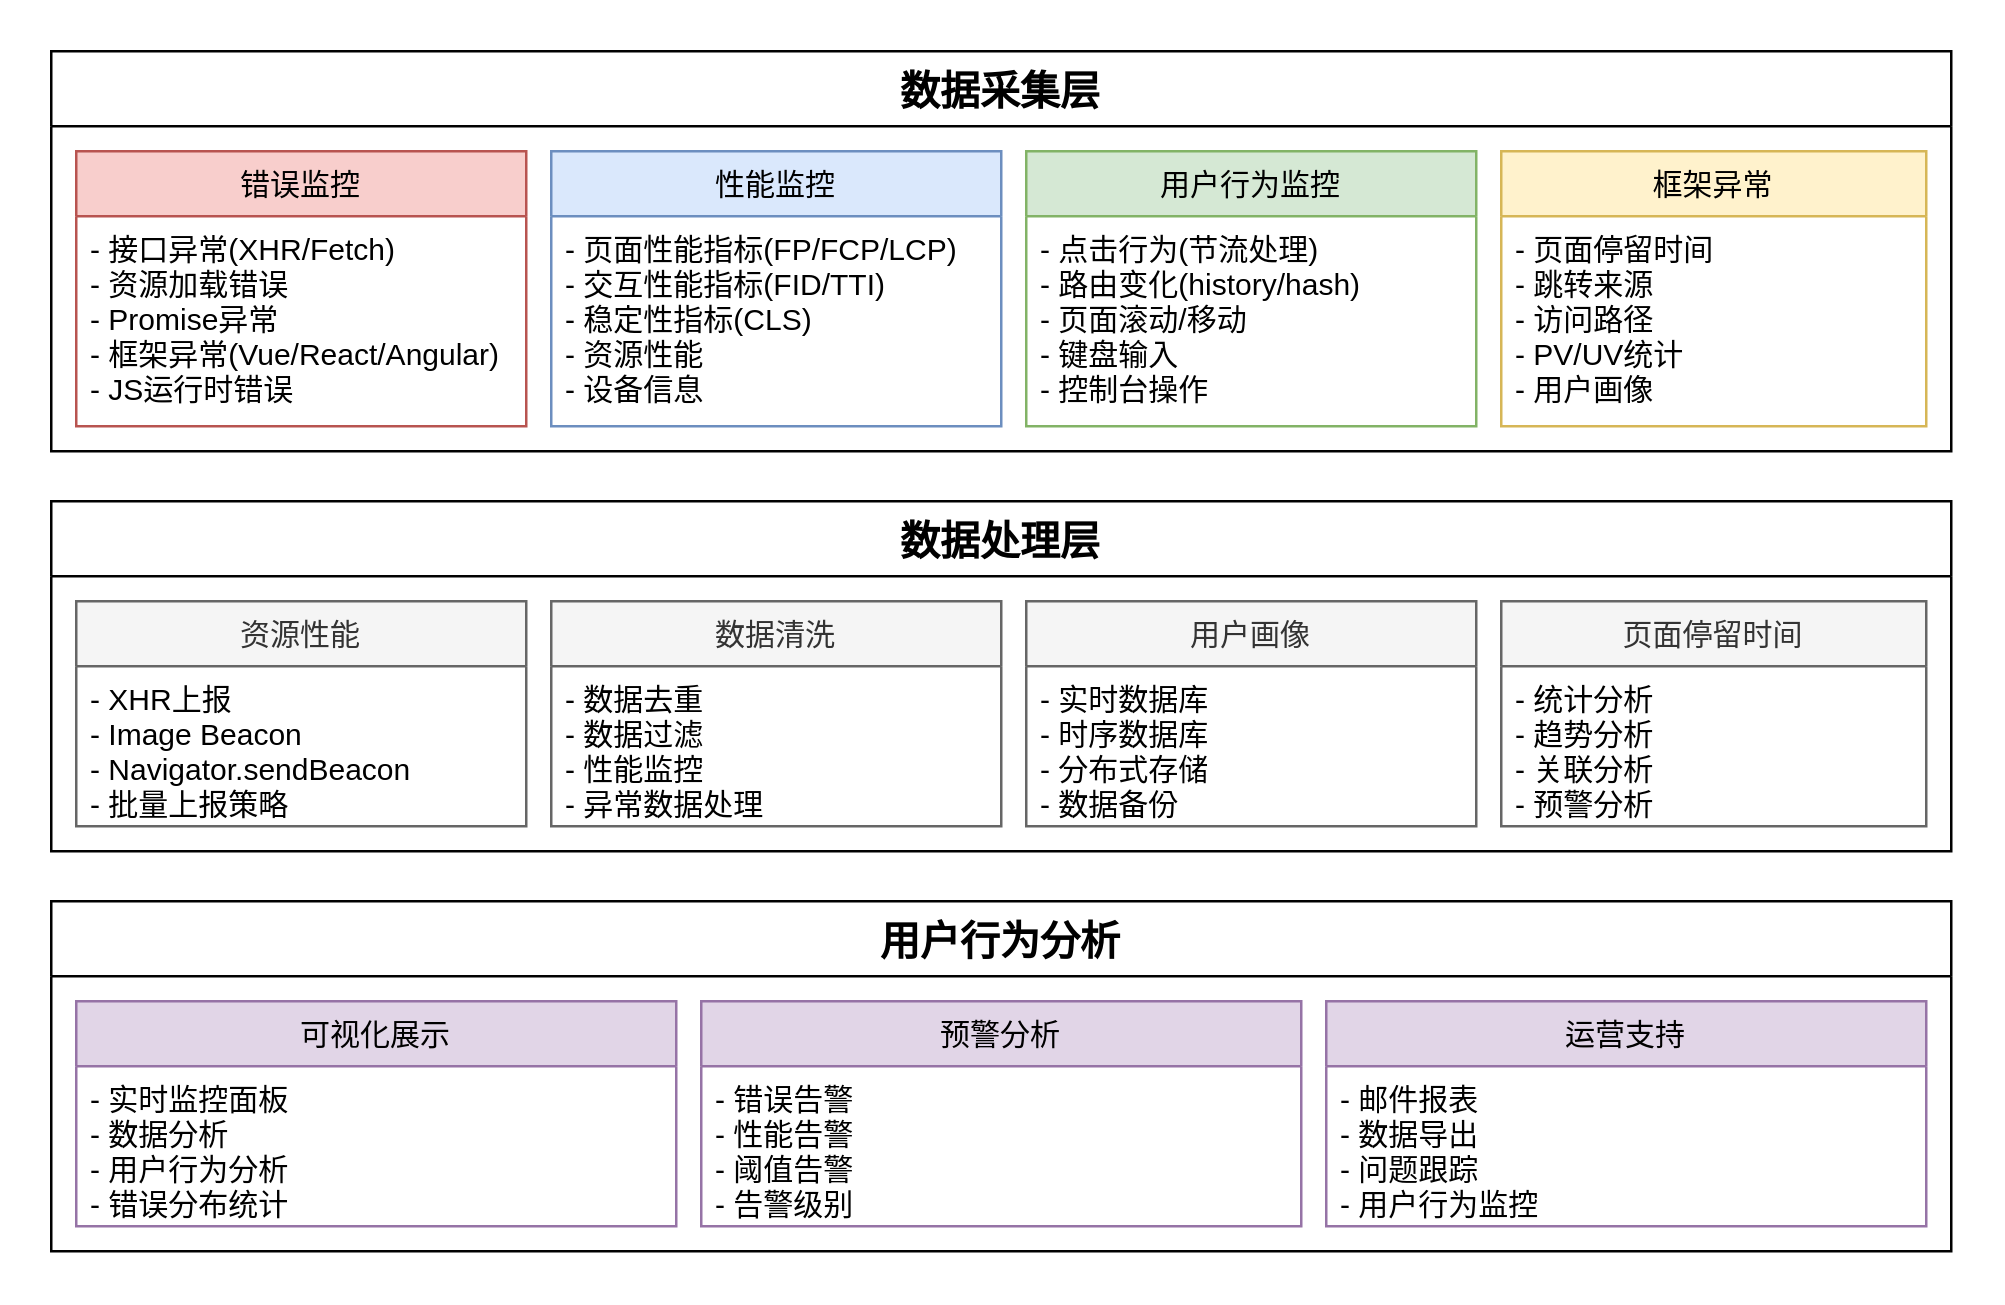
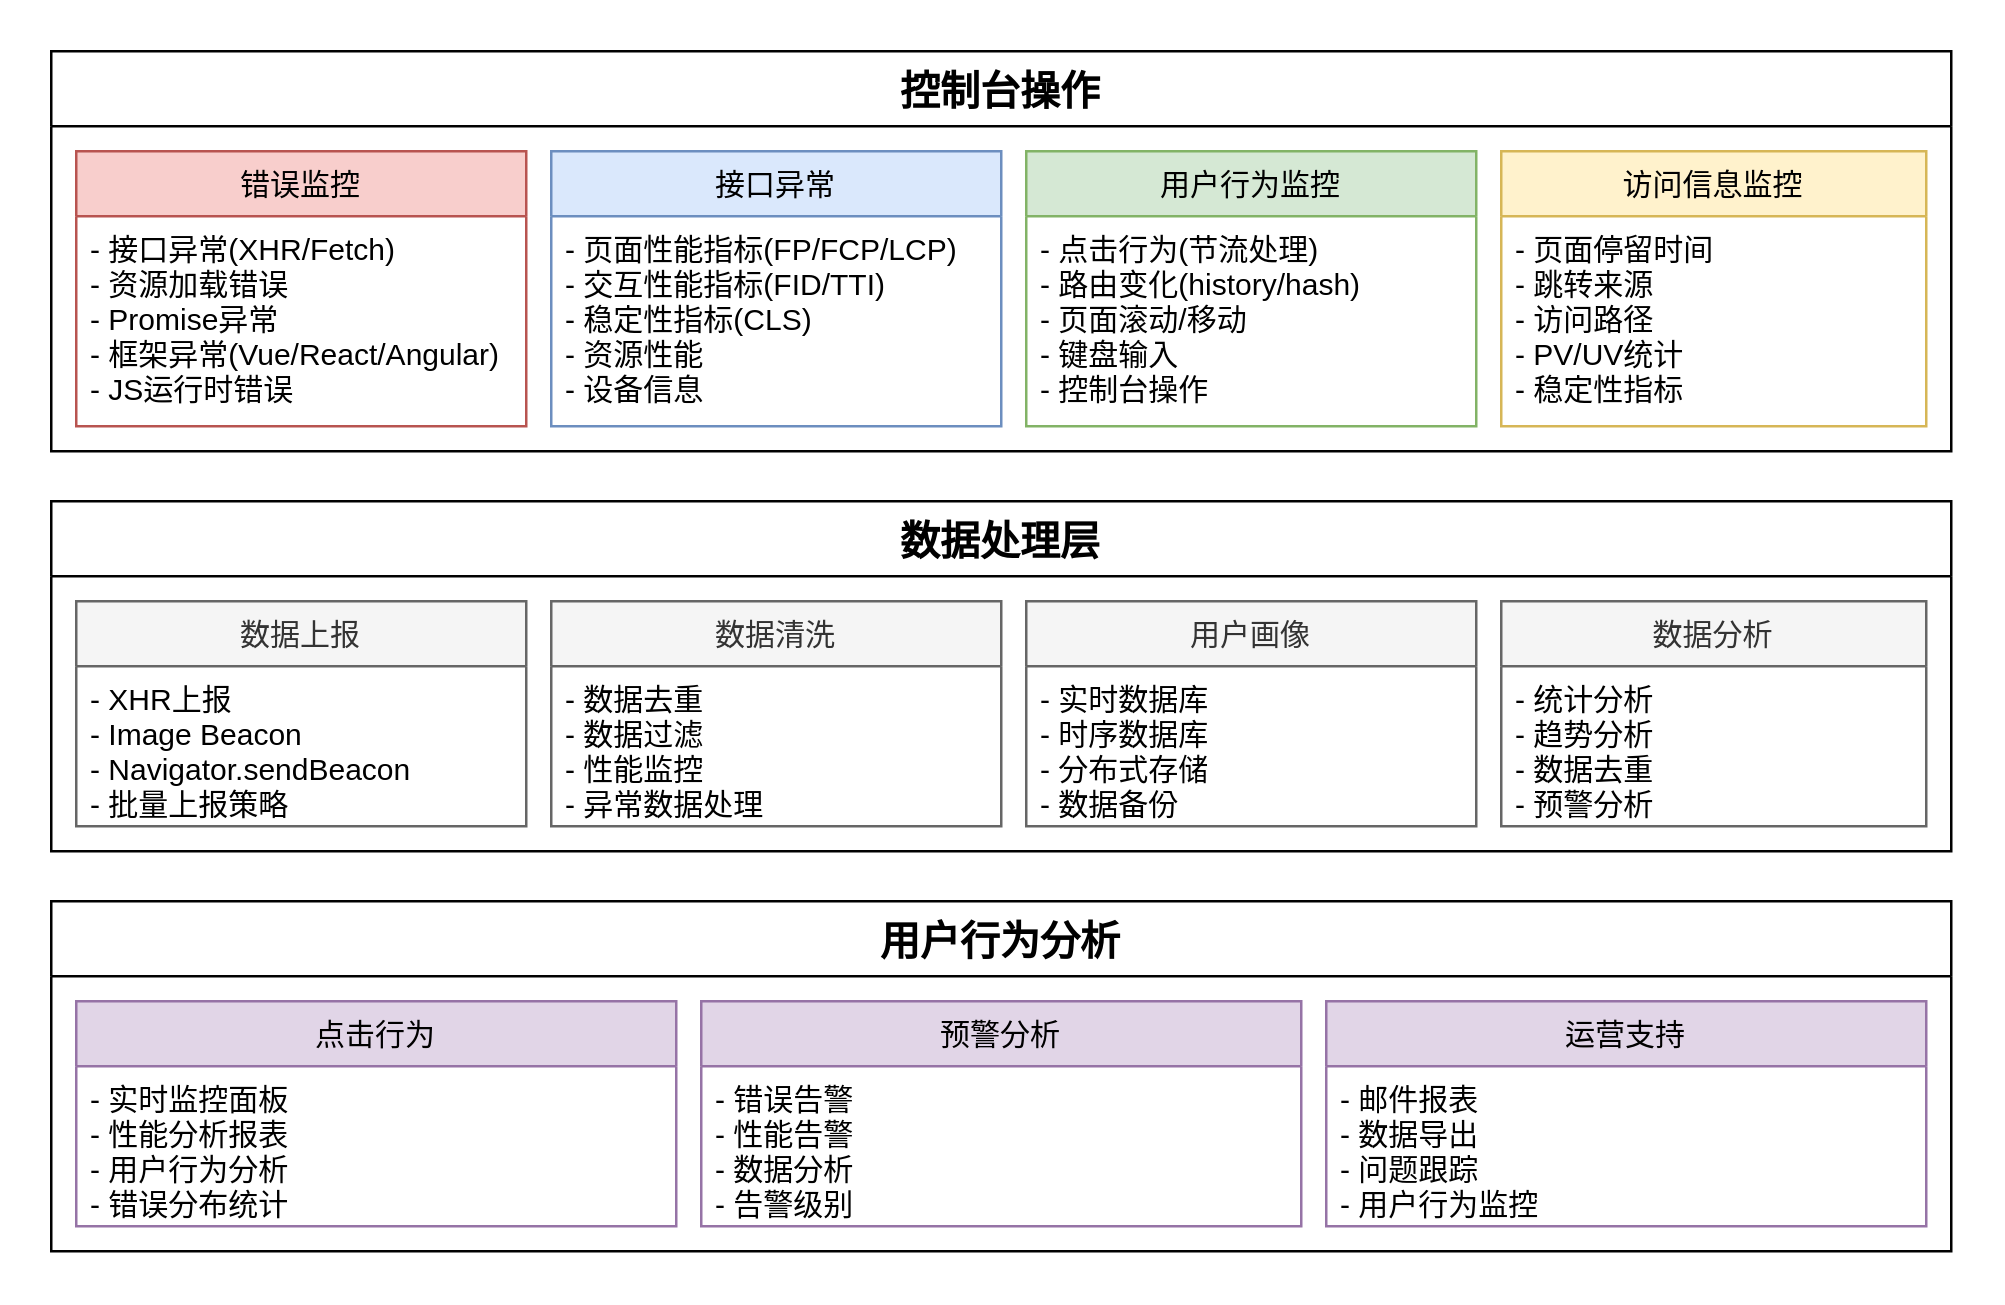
node "数据采集层": label "数据采集层" -> "控制台操作"
node "性能监控": label "性能监控" -> "接口异常"
node "框架异常": label "框架异常" -> "访问信息监控"
node "- 页面停留时间 - 跳转来源 - 访问路径 - PV/UV统计 - 用户画像": label "- 页面停留时间 - 跳转来源 - 访问路径 - PV/UV统计 - 用户画像" -> "- 页面停留时间 - 跳转来源 - 访问路径 - PV/UV统计 - 稳定性指标"
node "资源性能": label "资源性能" -> "数据上报"
node "页面停留时间": label "页面停留时间" -> "数据分析"
node "- 统计分析 - 趋势分析 - 关联分析 - 预警分析": label "- 统计分析 - 趋势分析 - 关联分析 - 预警分析" -> "- 统计分析 - 趋势分析 - 数据去重 - 预警分析"
node "可视化展示": label "可视化展示" -> "点击行为"
node "- 实时监控面板 - 数据分析 - 用户行为分析 - 错误分布统计": label "- 实时监控面板 - 数据分析 - 用户行为分析 - 错误分布统计" -> "- 实时监控面板 - 性能分析报表 - 用户行为分析 - 错误分布统计"
node "- 错误告警 - 性能告警 - 阈值告警 - 告警级别": label "- 错误告警 - 性能告警 - 阈值告警 - 告警级别" -> "- 错误告警 - 性能告警 - 数据分析 - 告警级别"
